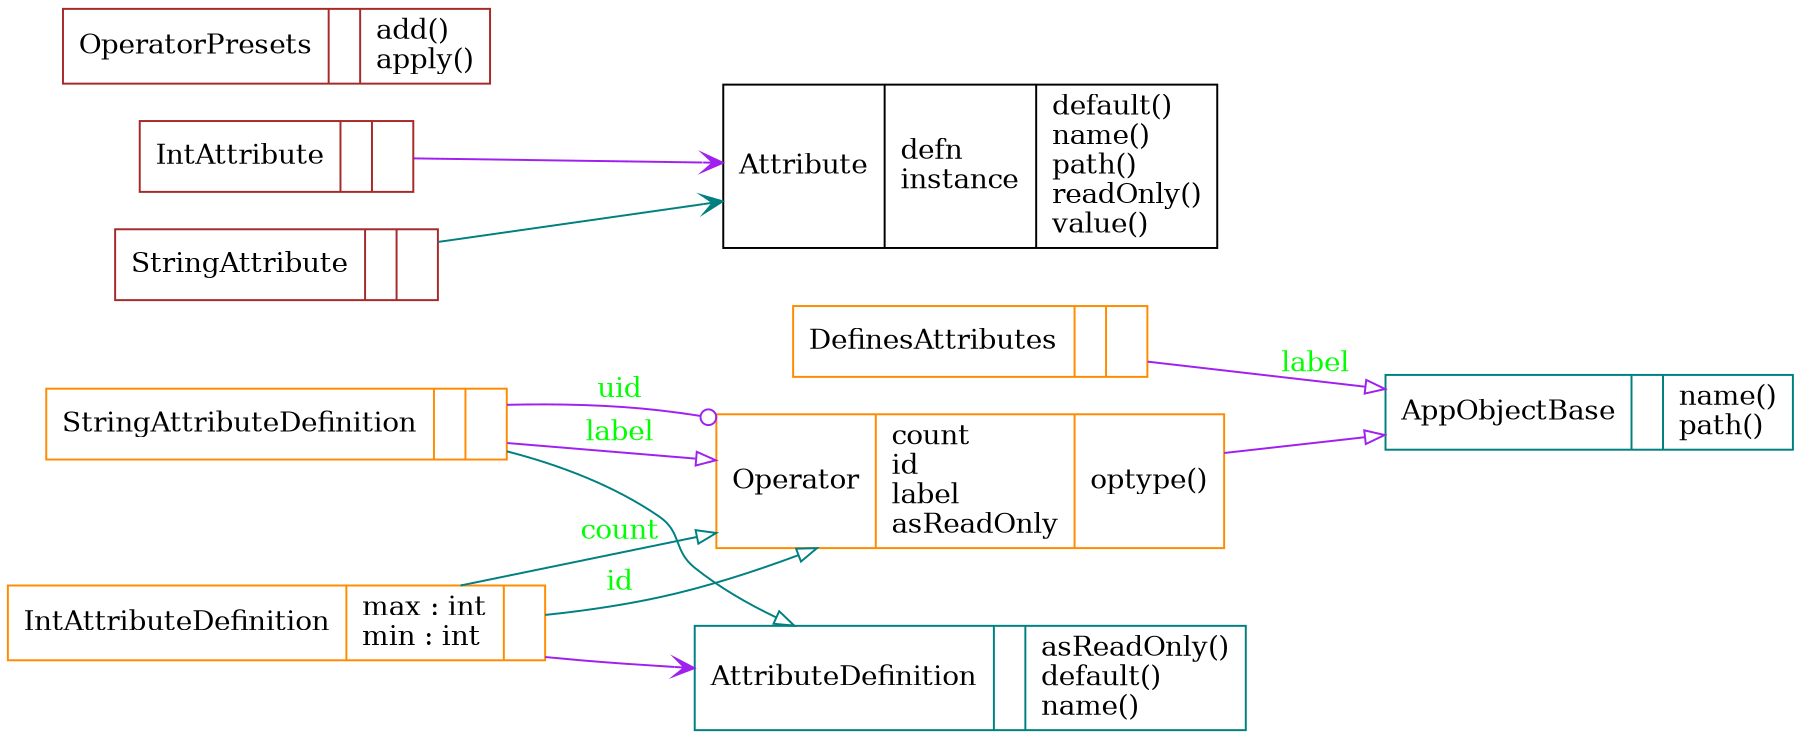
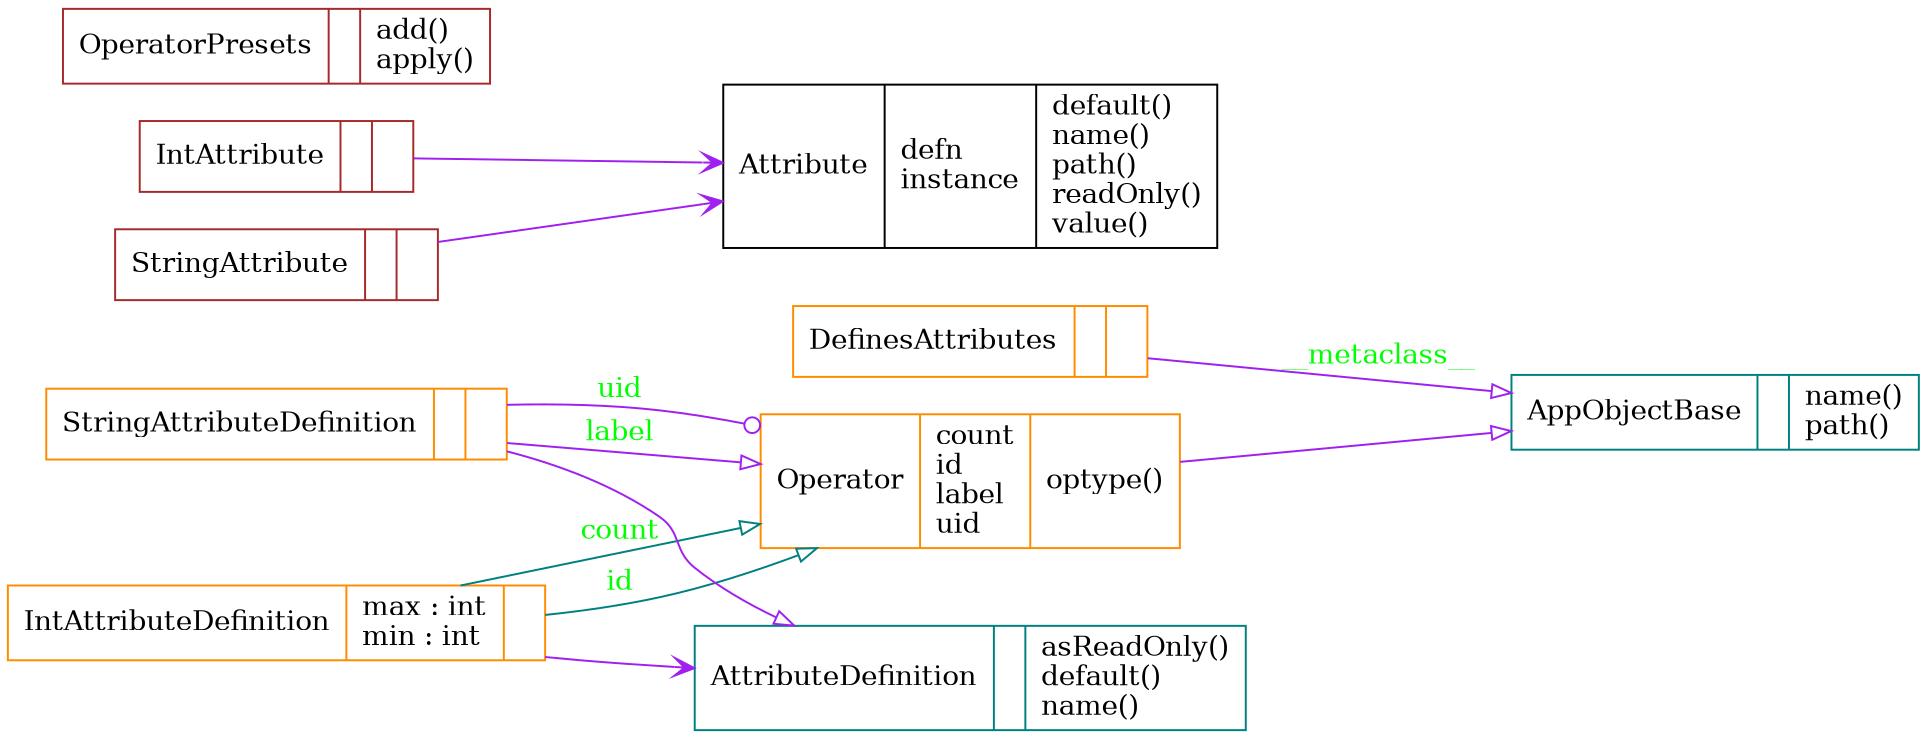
edge "StringAttribute" -> "Attribute": color teal -> purple
edge "DefinesAttributes" -> "AppObjectBase": label "label" -> "__metaclass__"
edge "StringAttributeDefinition" -> "AttributeDefinition": color teal -> purple
node "Operator": text "asReadOnly" -> "uid"
